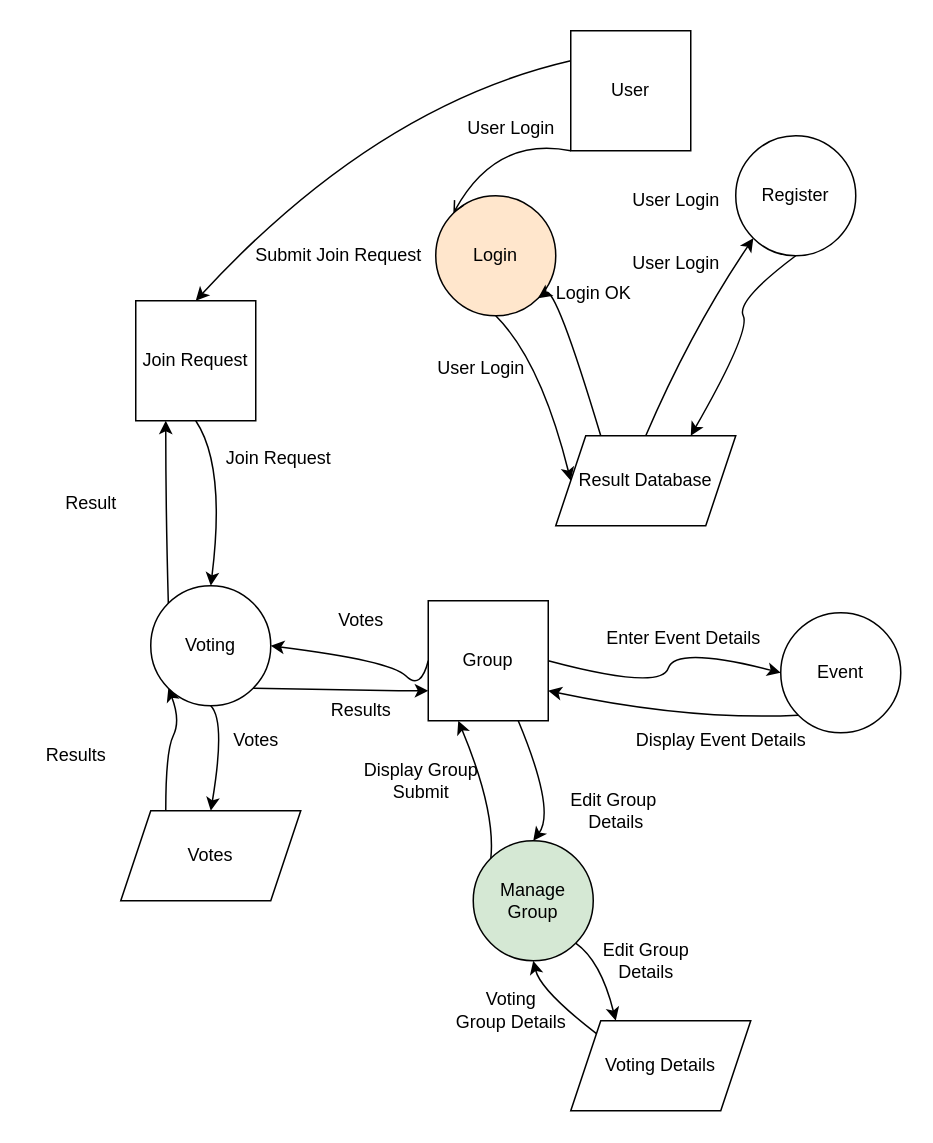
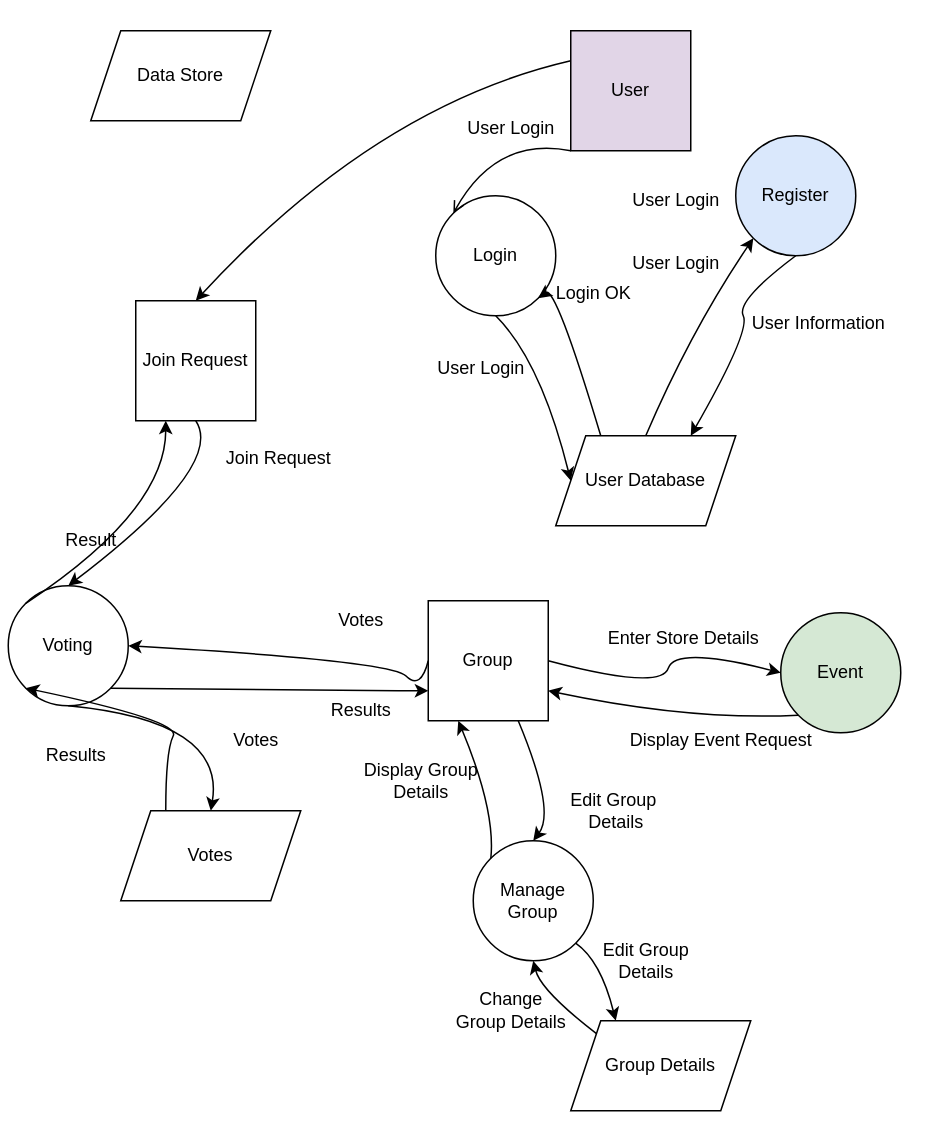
node "Data Store": added
node "User": fillcolor #ffffff -> #e1d5e7
node "Register": fillcolor #ffffff -> #dae8fc
node "Submit Join Request": removed
node "Login": fillcolor #ffe6cc -> #ffffff
node "User Information": added
node "Result Database": label "Result Database" -> "User Database"
node "Result": moved (91, 503) -> (91, 541)
node "Enter Event Details": label "Enter Event Details" -> "Enter Store Details"
node "Voting": moved (211, 646) -> (68, 646)
node "Event": fillcolor #ffffff -> #d5e8d4
node "Display Event Details": label "Display Event Details" -> "Display Event Request"
node "Display Group Submit": label "Display Group Submit" -> "Display Group Details"
node "Manage Group": fillcolor #d5e8d4 -> #ffffff
node "Voting Group Details": label "Voting Group Details" -> "Change Group Details"
node "Voting Details": label "Voting Details" -> "Group Details"
